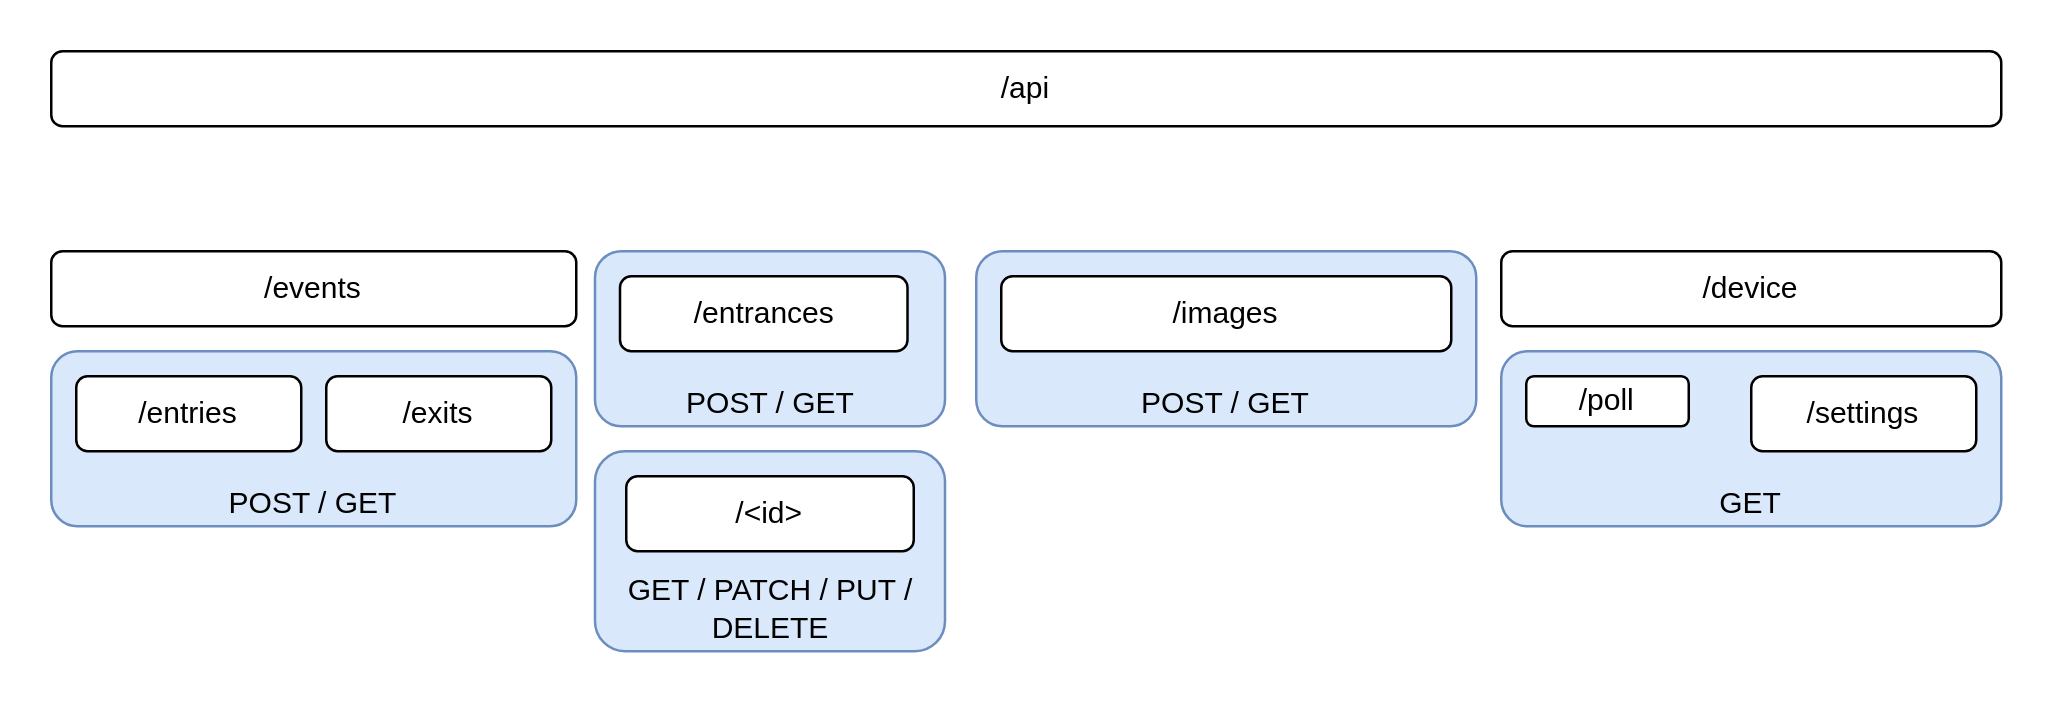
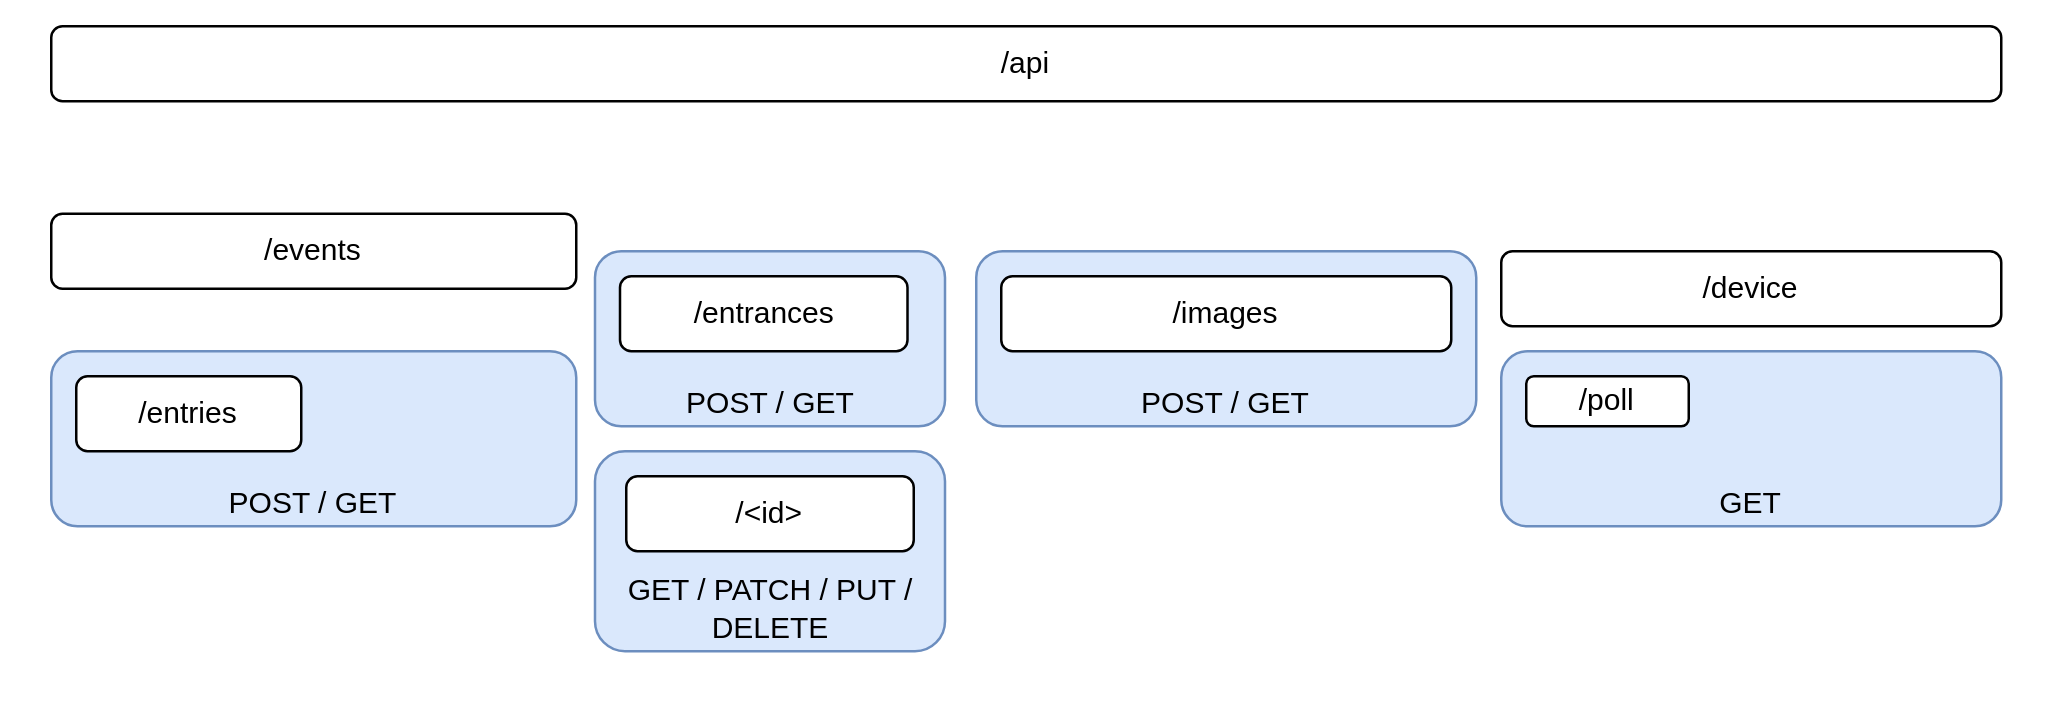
node "/api": moved (1026, 89) -> (1026, 64)
node "/events": moved (314, 289) -> (314, 251)
node "/exits": removed
node "/settings": removed
